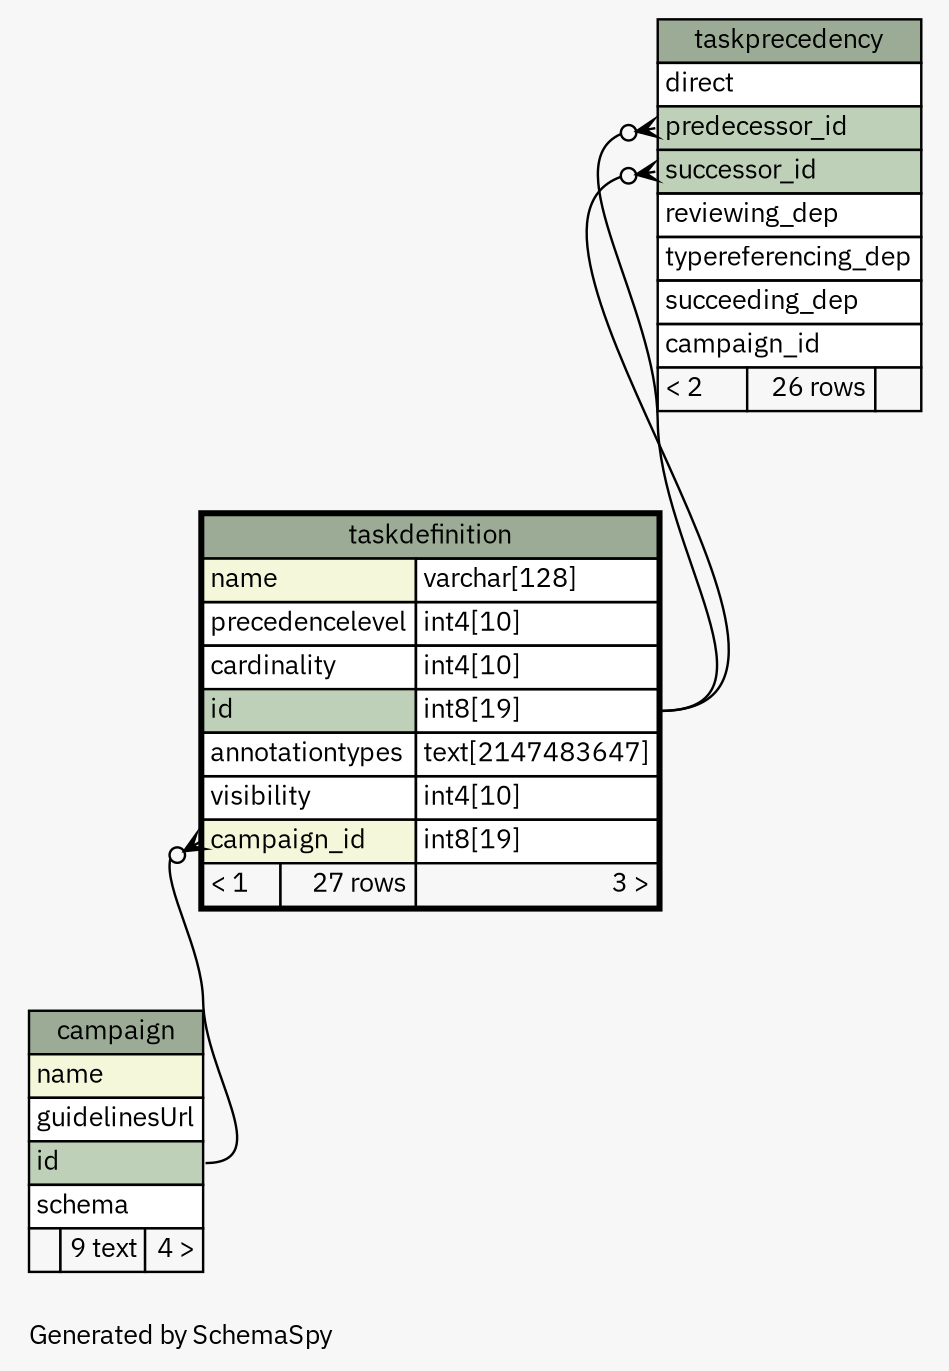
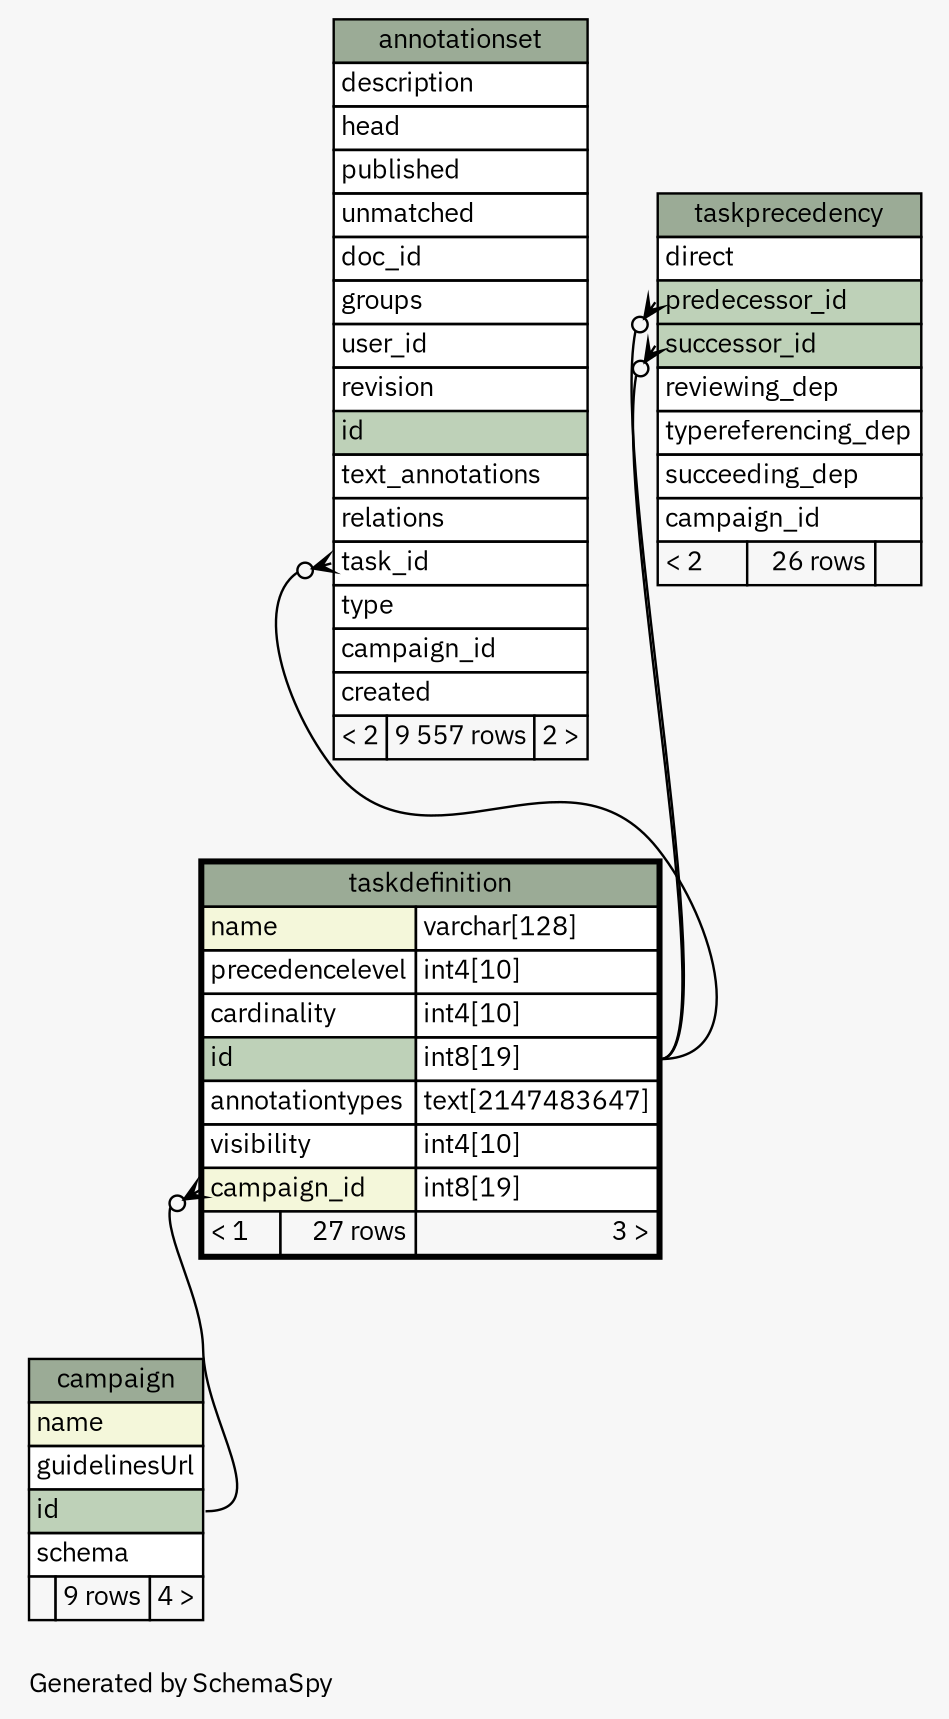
node "annotationset": added
node "campaign": text "9 text" -> "9 rows"
